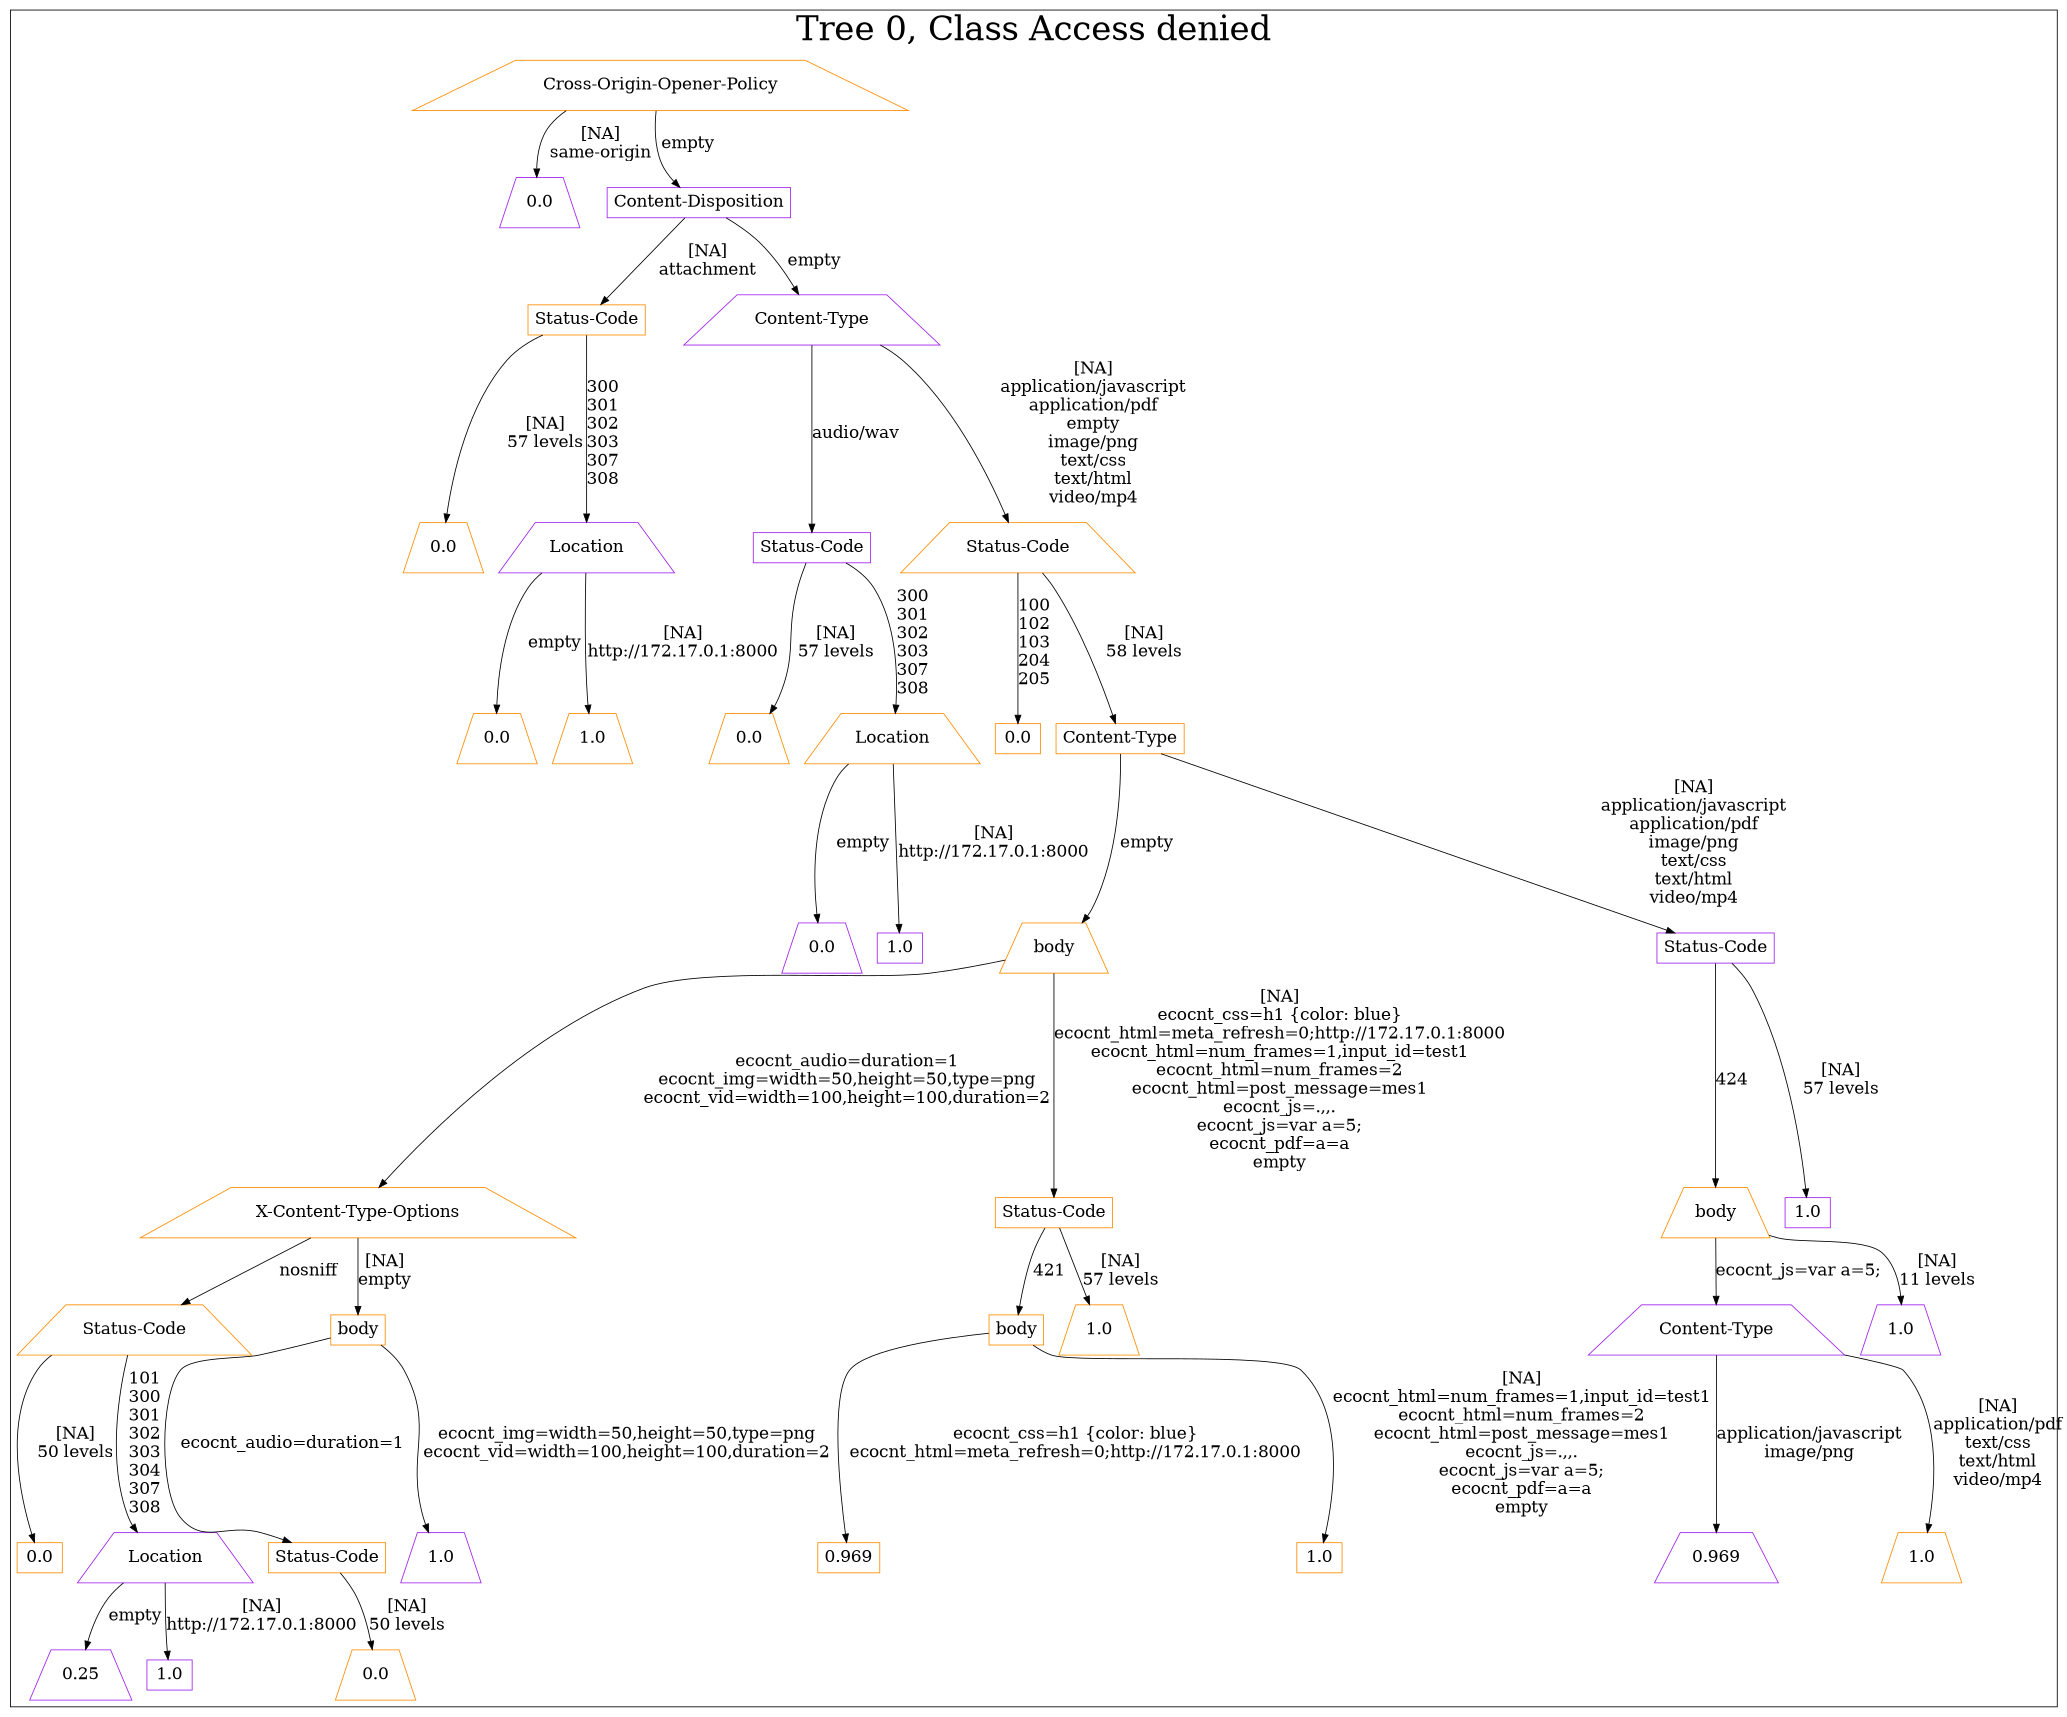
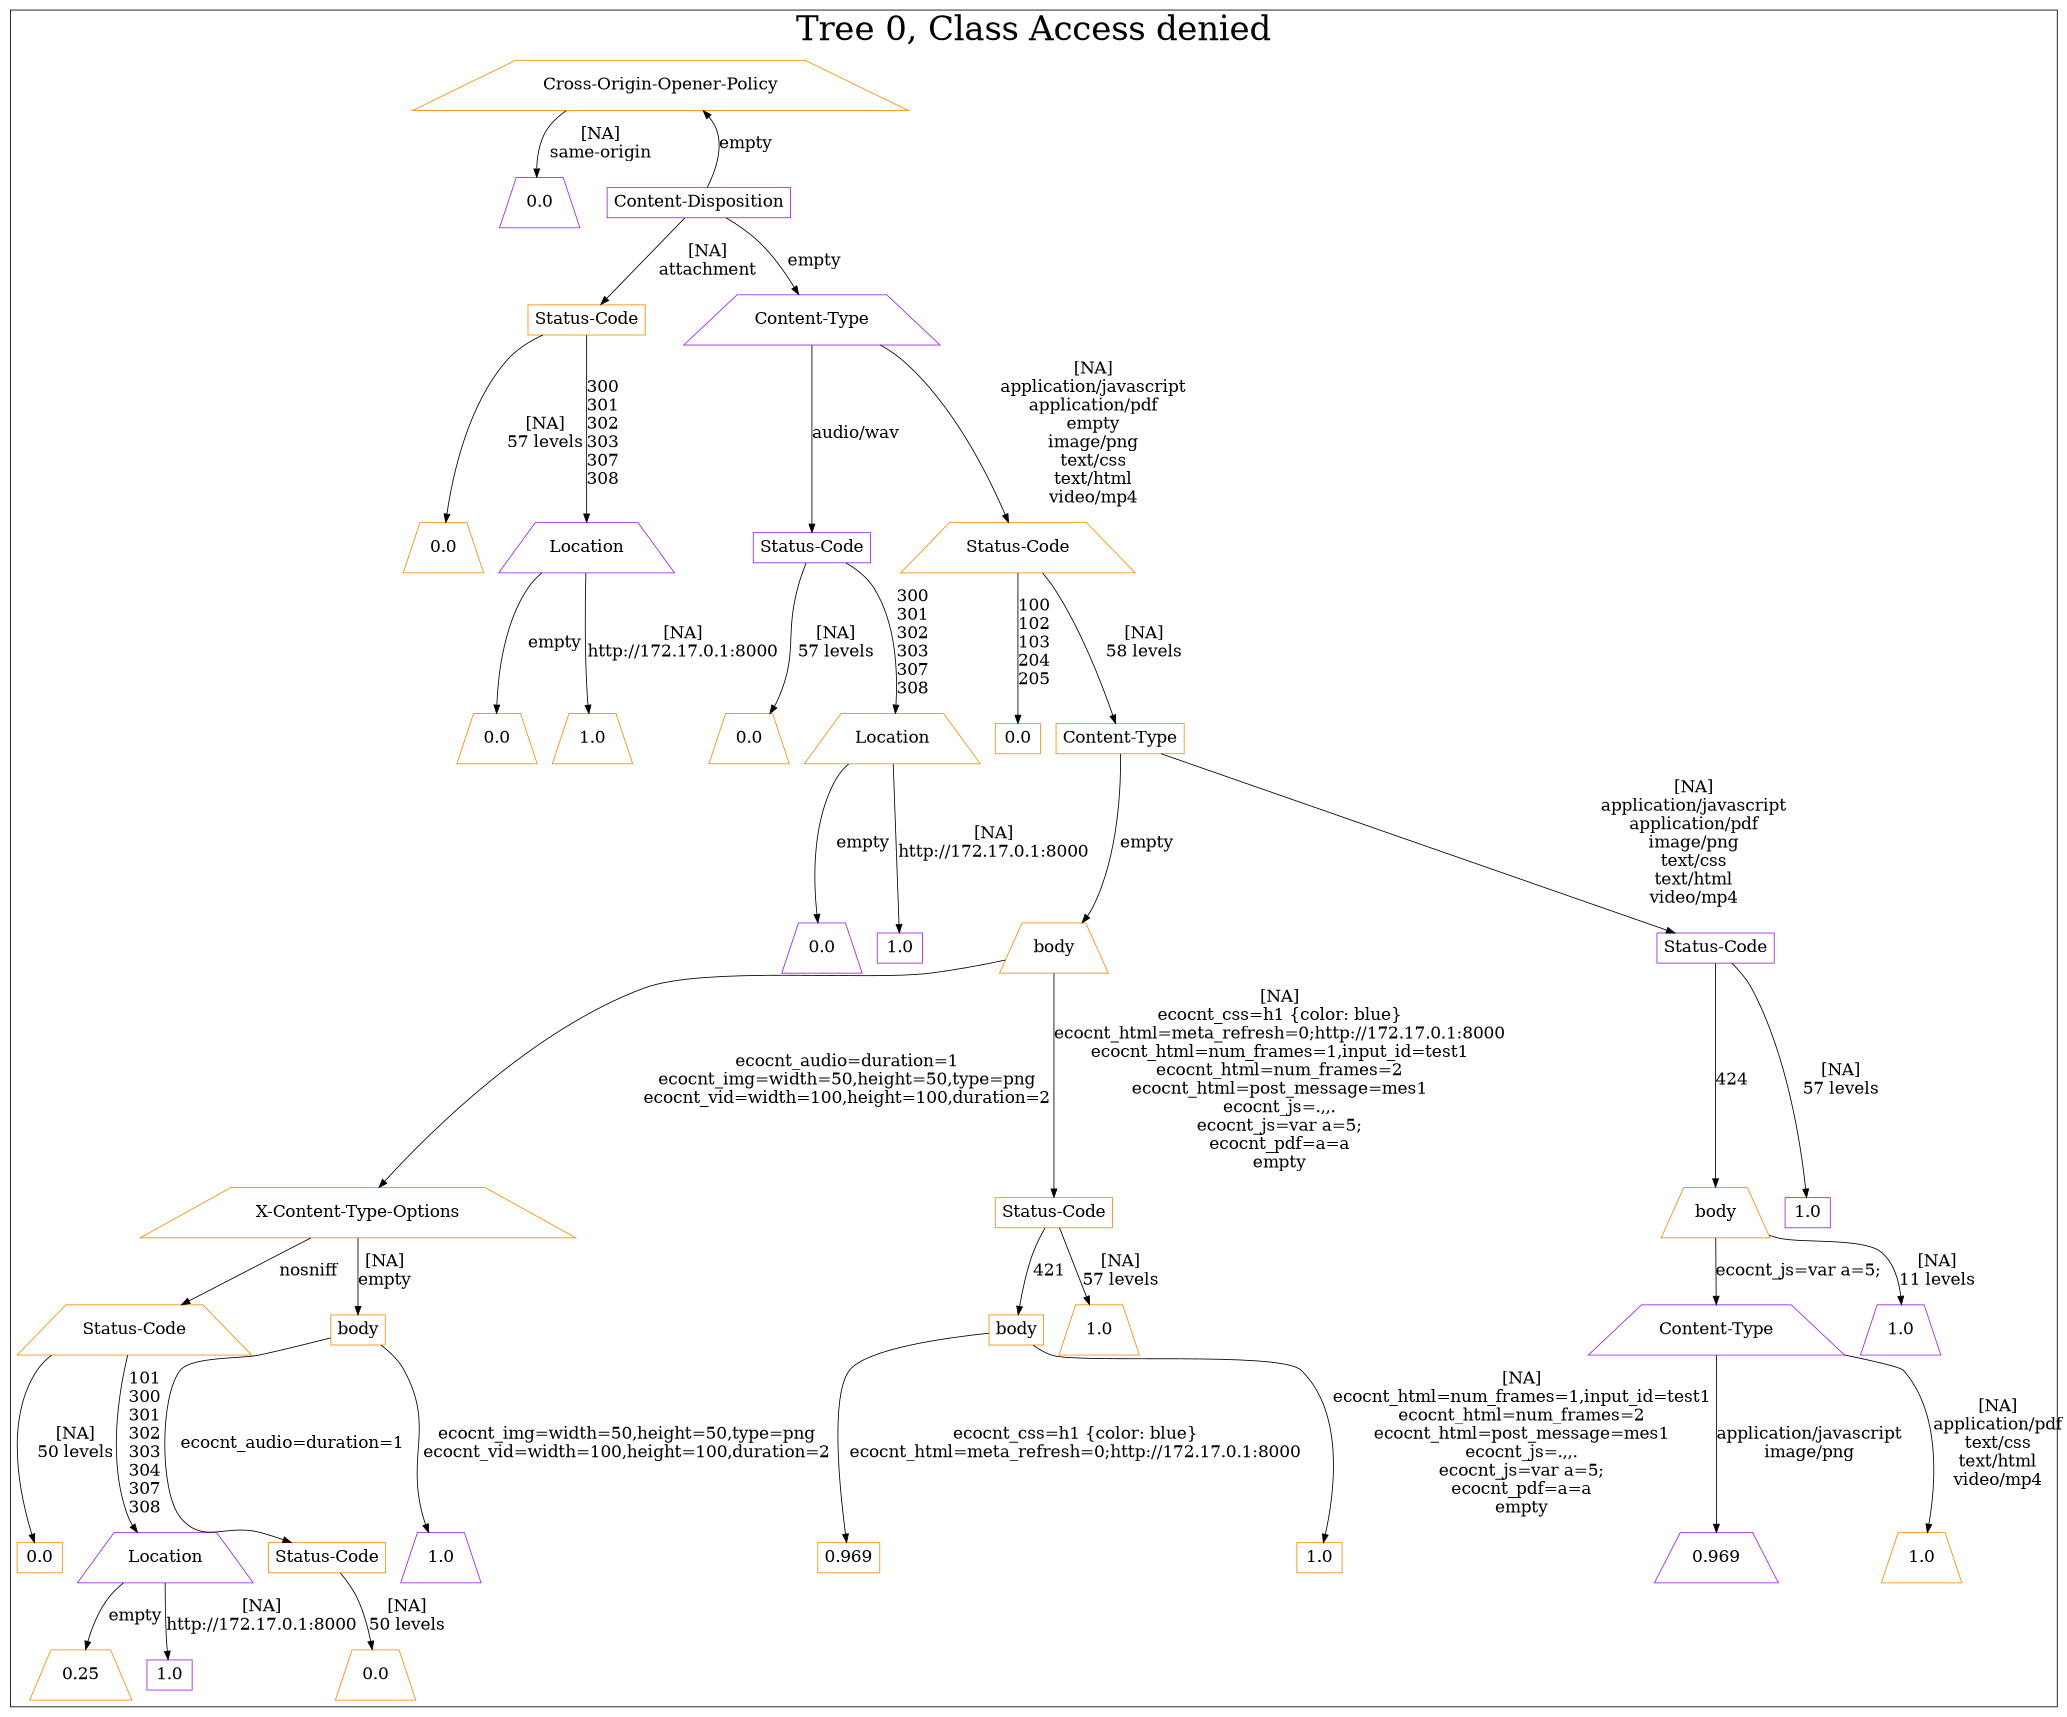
edge "Cross-Origin-Opener-Policy" -> "Content-Disposition": reversed
node "0.25": color purple -> darkorange
